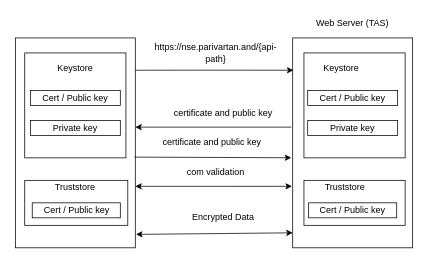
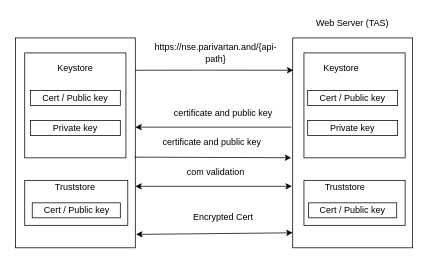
node "Encrypted Data": label "Encrypted Data" -> "Encrypted Cert"
